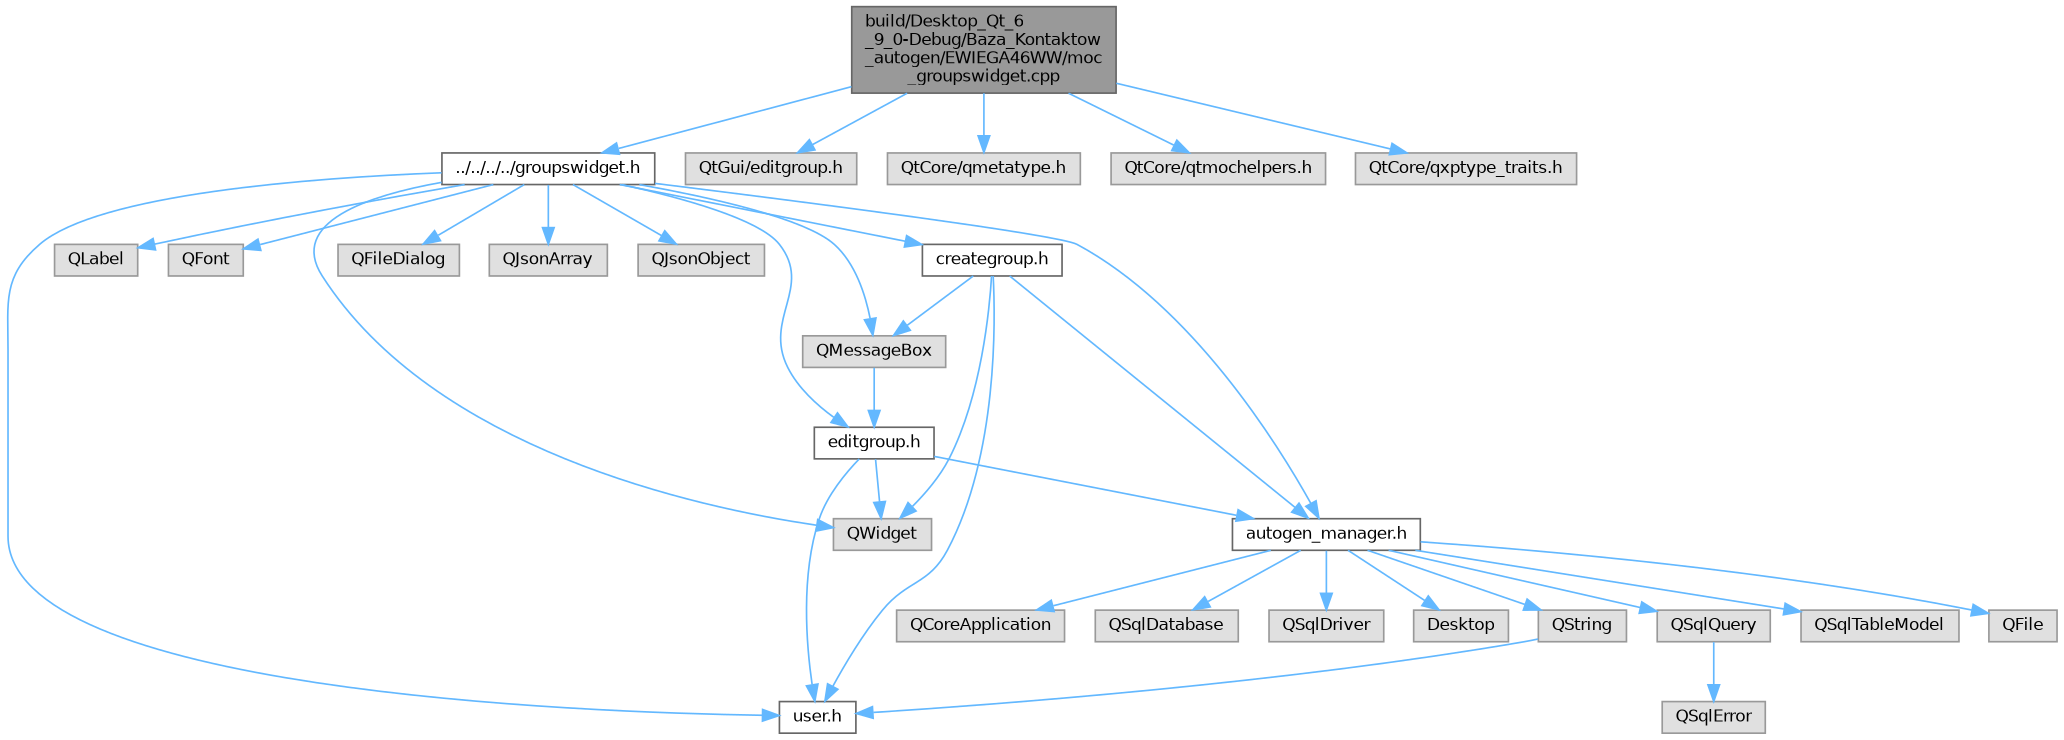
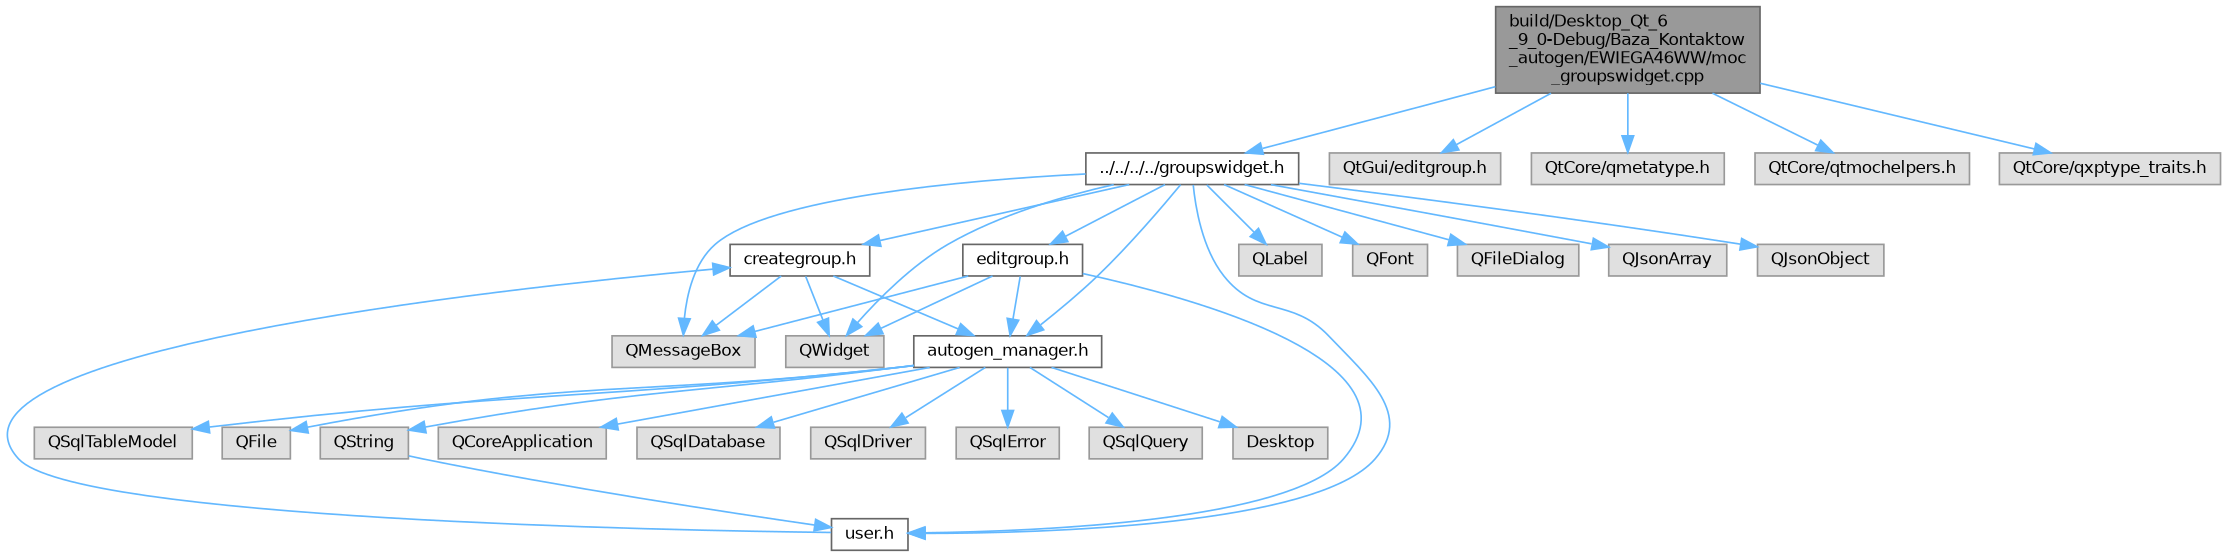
edge "QMessageBox" -> "editgroup.h": reversed
edge "creategroup.h" -> "user.h": reversed
edge "QSqlQuery" -> "QSqlError": now "autogen_manager.h" -> "QSqlError"
